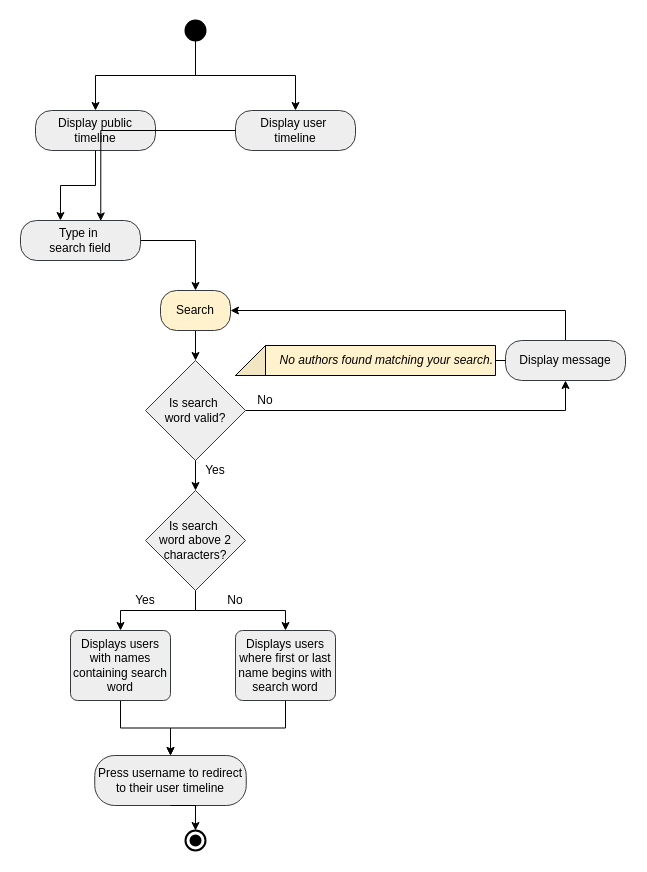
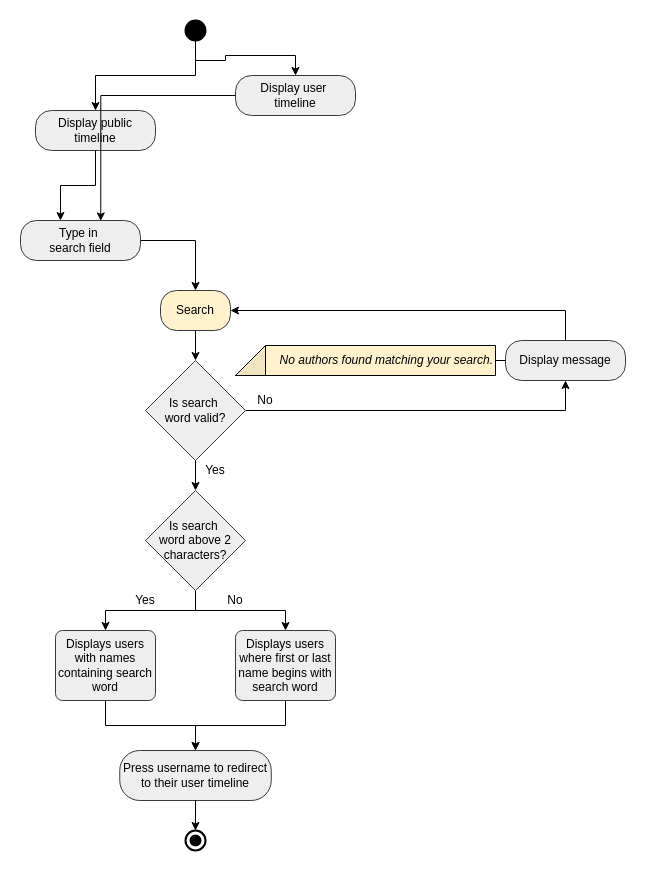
node "Display user timeline": moved (296, 131) -> (296, 96)
node "Displays users with names containing search word": moved (121, 666) -> (106, 666)
node "Press username to redirect to their user timeline": moved (171, 781) -> (196, 776)
